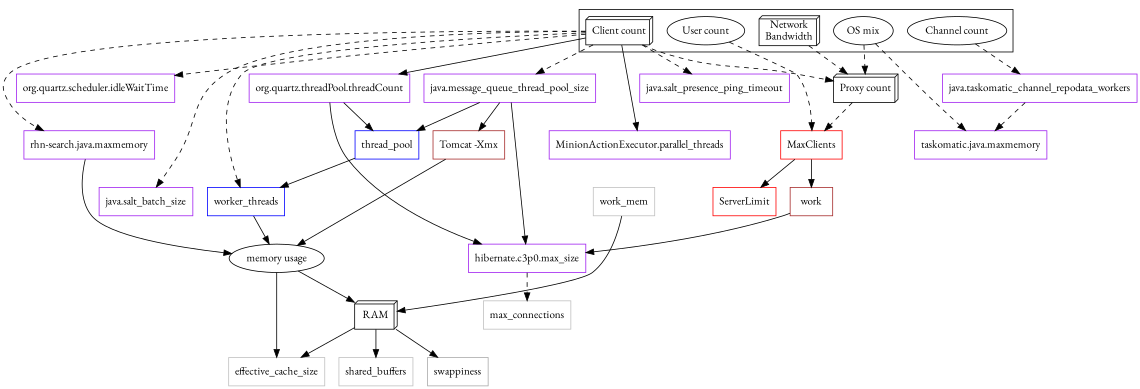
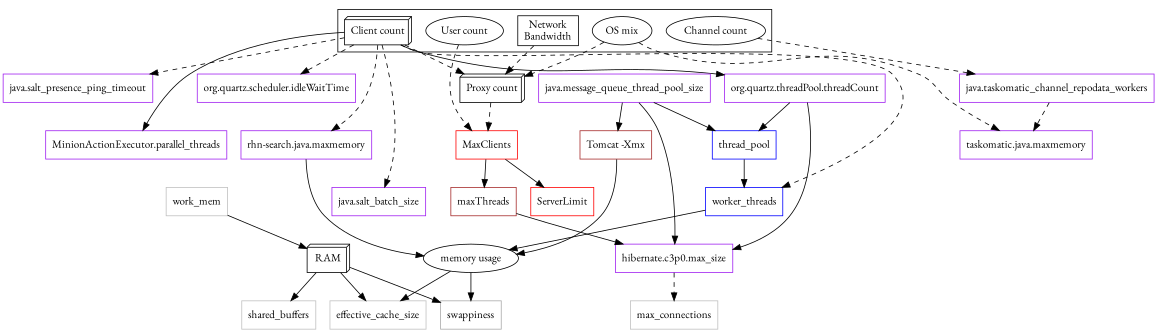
node "Network Bandwidth": shape box3d -> box
edge "Client count" -> "java.message_queue_thread_pool_size": removed
node "work": label "work" -> "maxThreads"
edge "memory usage" -> "RAM": now "memory usage" -> "swappiness"
